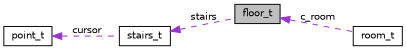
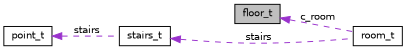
edge "floor_t" -> "stairs_t": now "room_t" -> "stairs_t"
edge "stairs_t" -> "point_t": label " cursor" -> " stairs"
